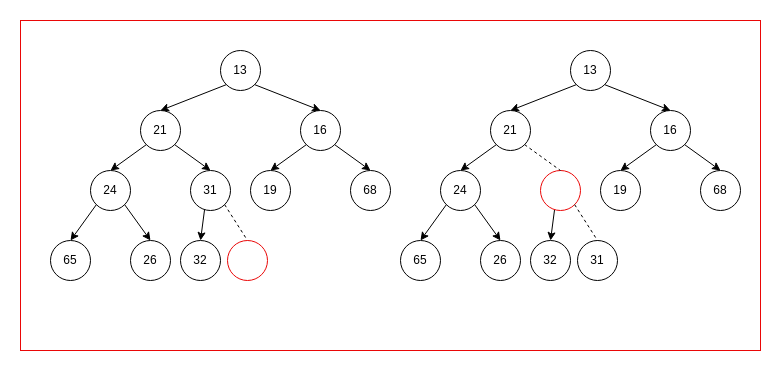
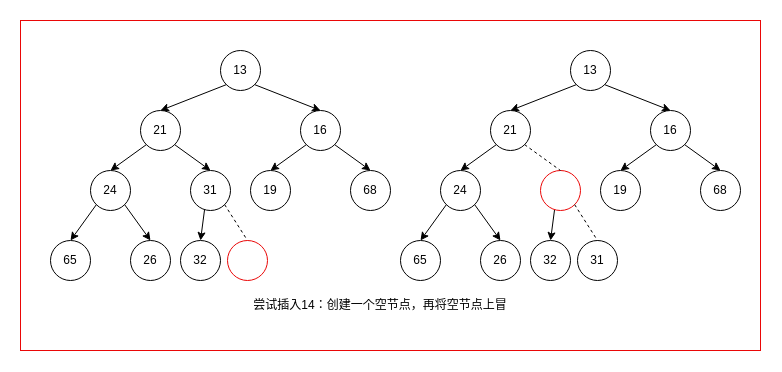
node "尝试插入14：创建一个空节点，再将空节点上冒": added
